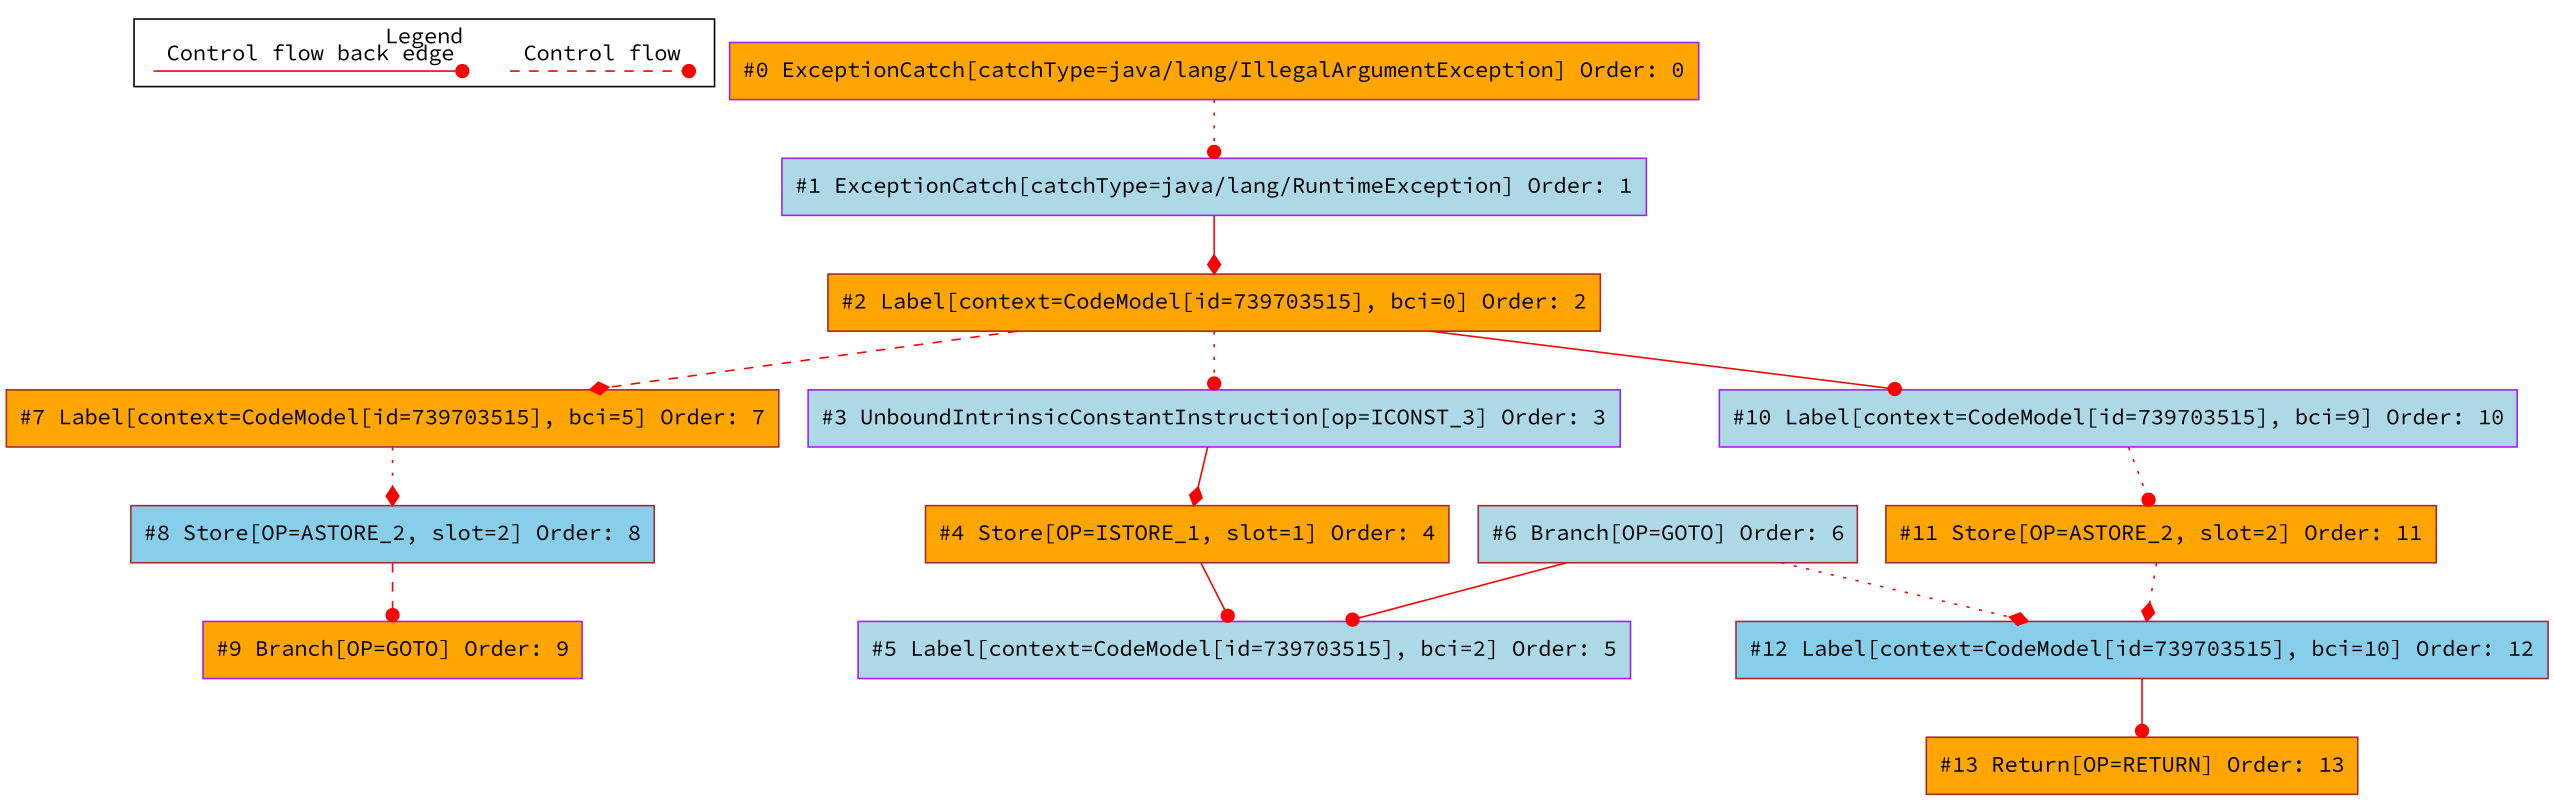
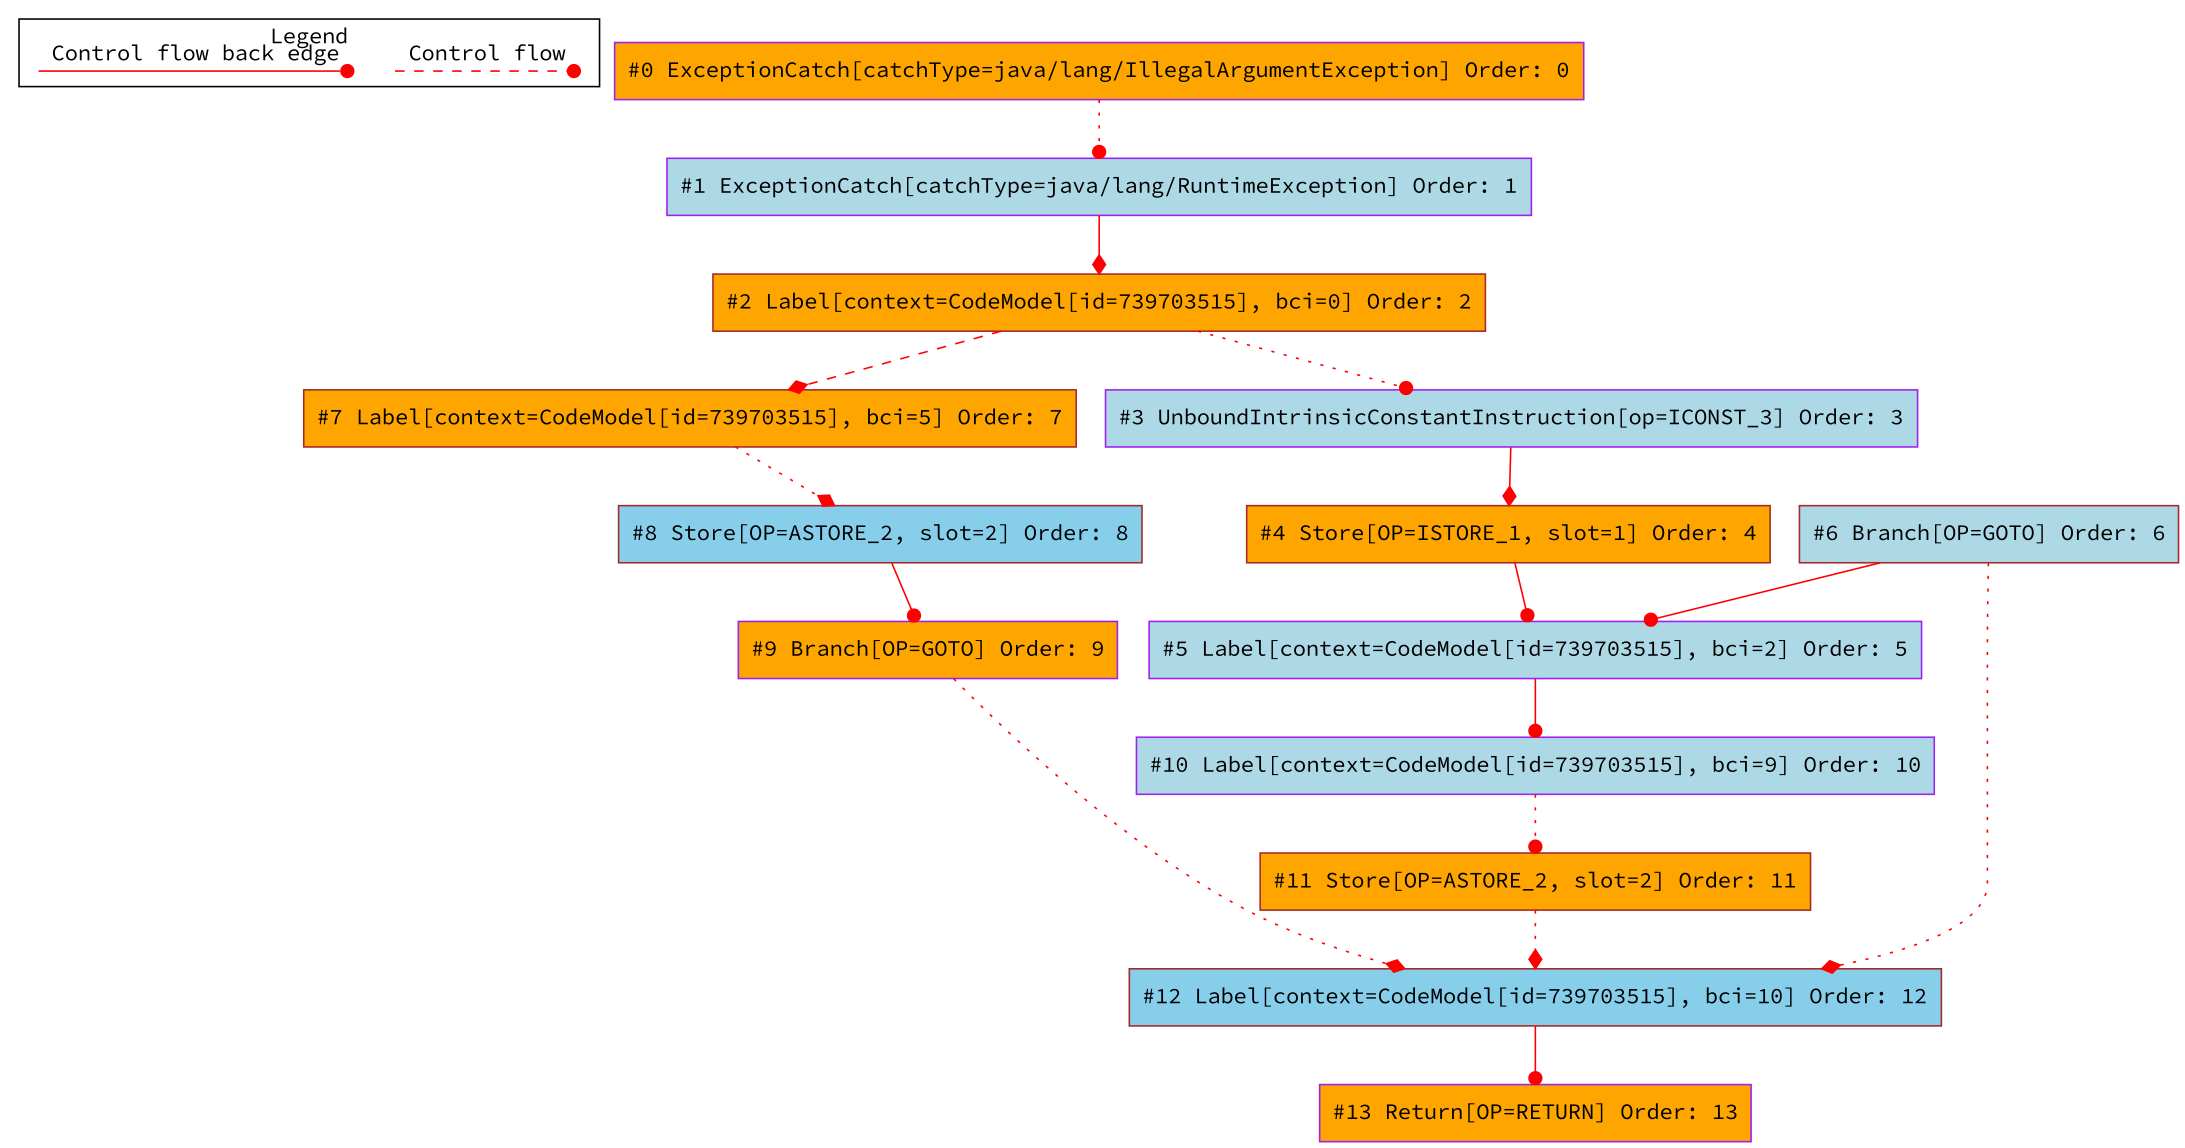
edge "#2 Label[context=CodeModel[id=739703515], bci=0] Order: 2" -> "#10 Label[context=CodeModel[id=739703515], bci=9] Order: 10": now "#5 Label[context=CodeModel[id=739703515], bci=2] Order: 5" -> "#10 Label[context=CodeModel[id=739703515], bci=9] Order: 10"
edge "#8 Store[OP=ASTORE_2, slot=2] Order: 8" -> "#9 Branch[OP=GOTO] Order: 9": style dashed -> solid
node "#13 Return[OP=RETURN] Order: 13": color brown -> purple
edge "#9 Branch[OP=GOTO] Order: 9" -> "#12 Label[context=CodeModel[id=739703515], bci=10] Order: 12": added
